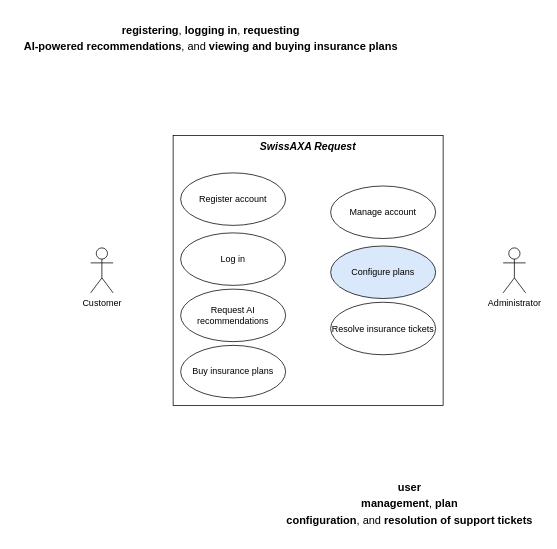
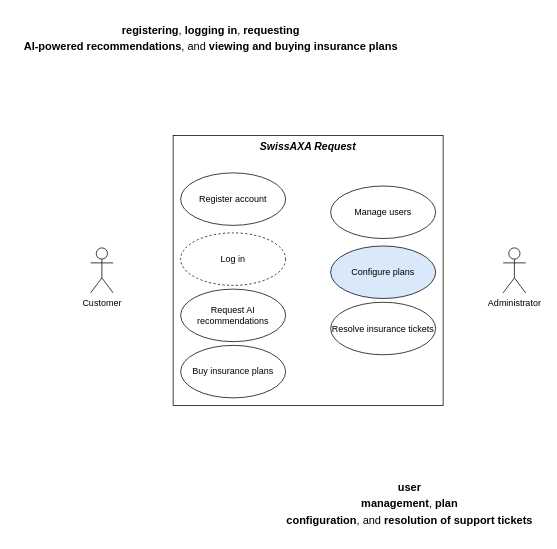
node "Manage account": label "Manage account" -> "Manage users"
node "Log in": style solid -> dashed
